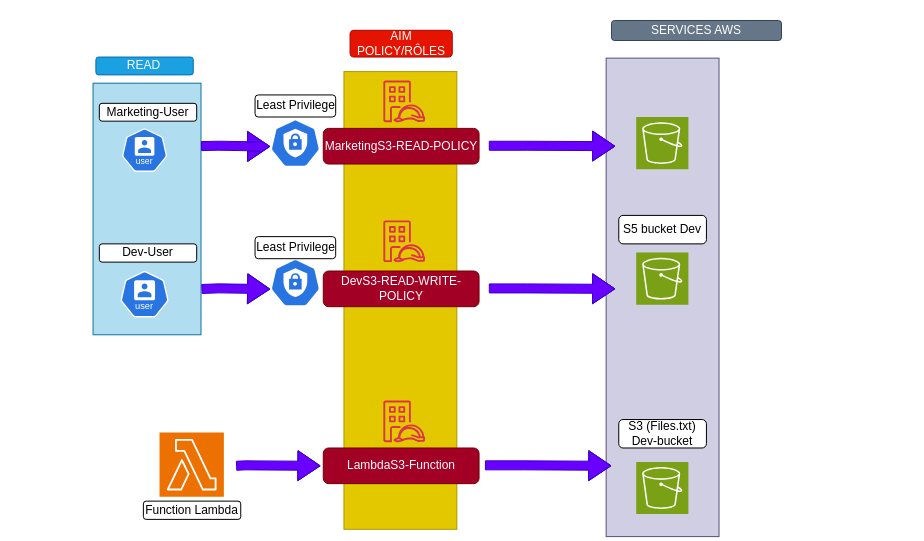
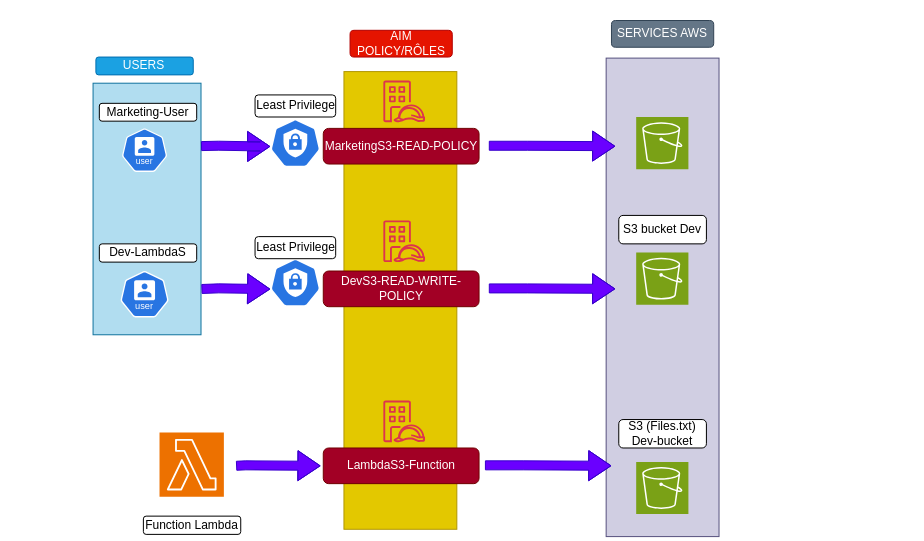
node "SERVICES AWS": size 170x20 -> 102x27
node "READ": label "READ" -> "USERS"
node "S5 bucket Dev": label "S5 bucket Dev" -> "S3 bucket Dev"
node "Dev-User": label "Dev-User" -> "Dev-LambdaS"
node "Function Lambda": moved (192, 510) -> (192, 525)
